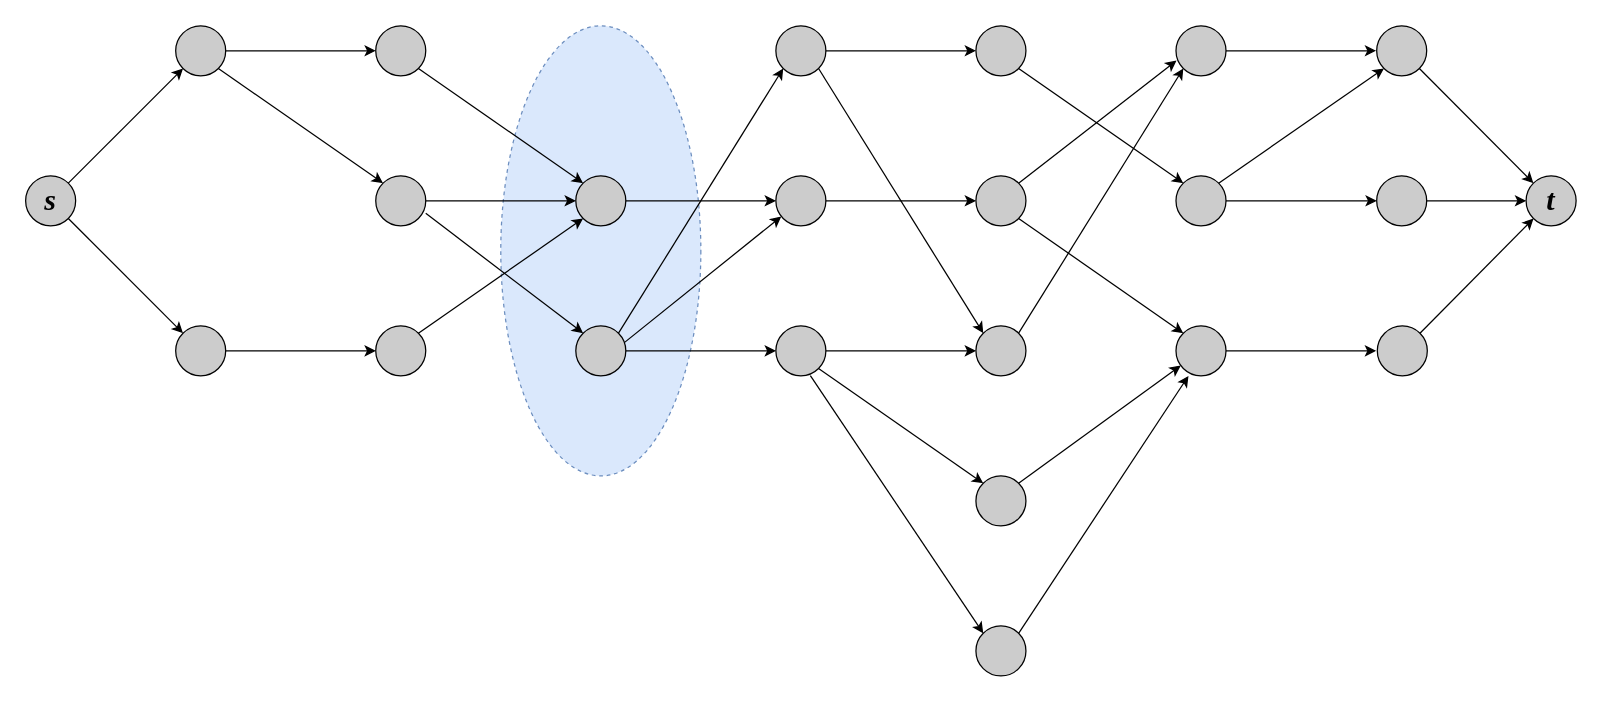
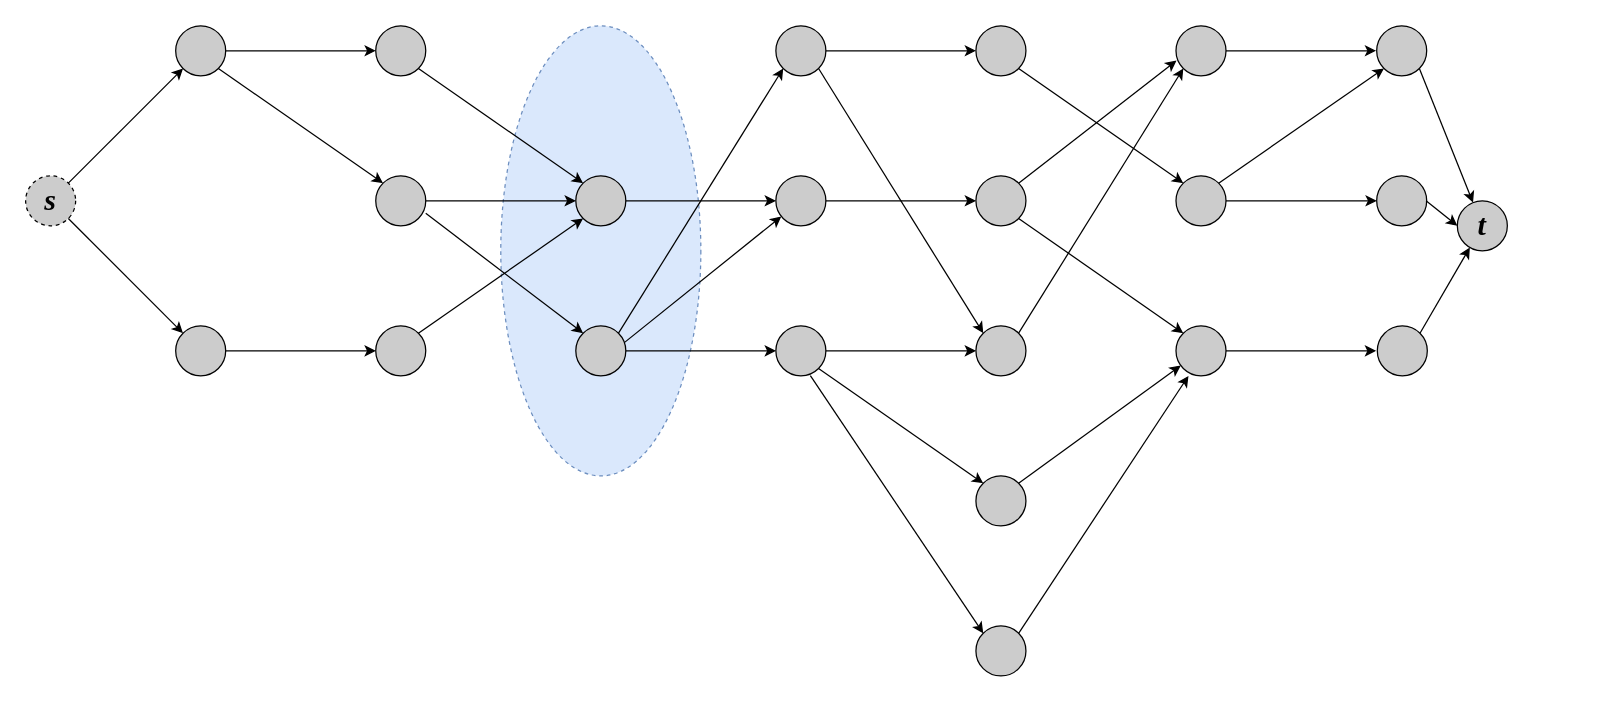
node "s": style solid -> dashed
node "t": moved (1551, 201) -> (1482, 226)
